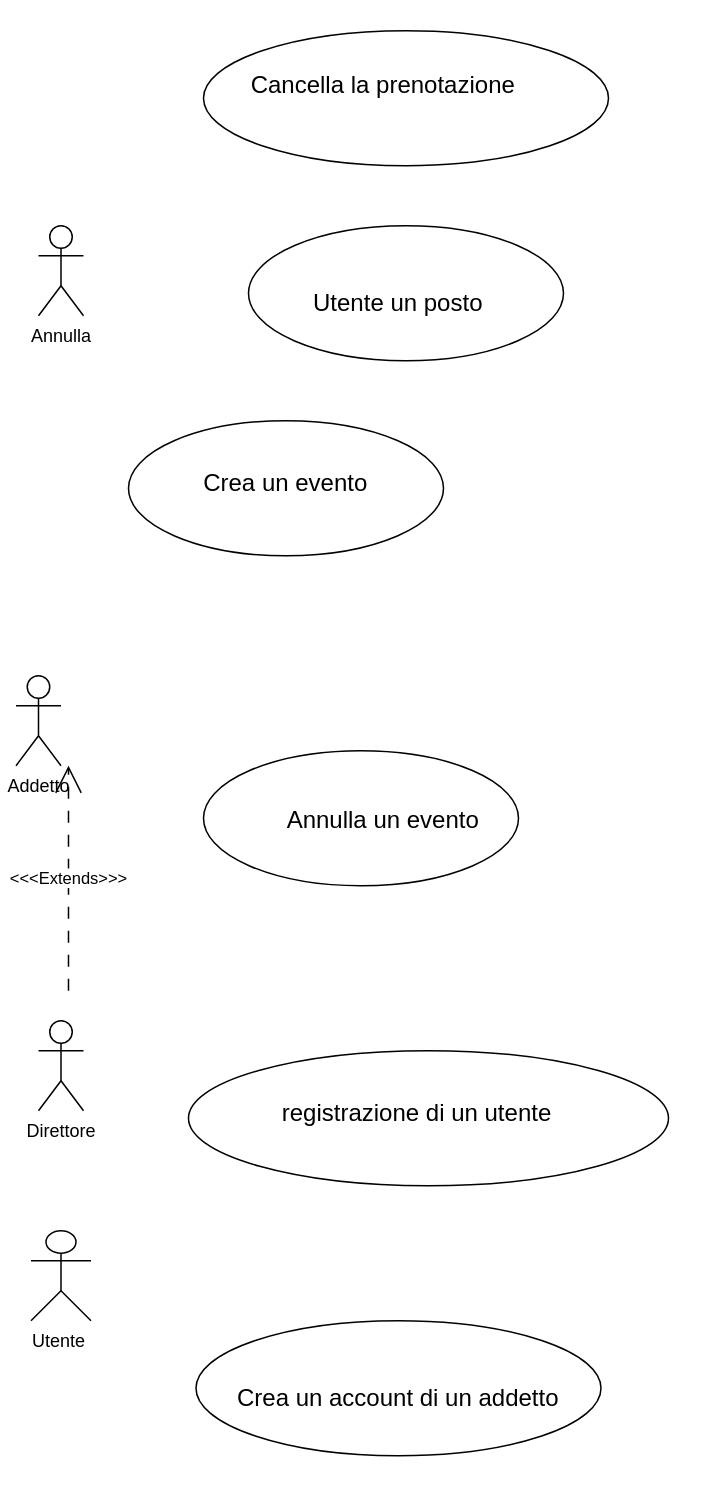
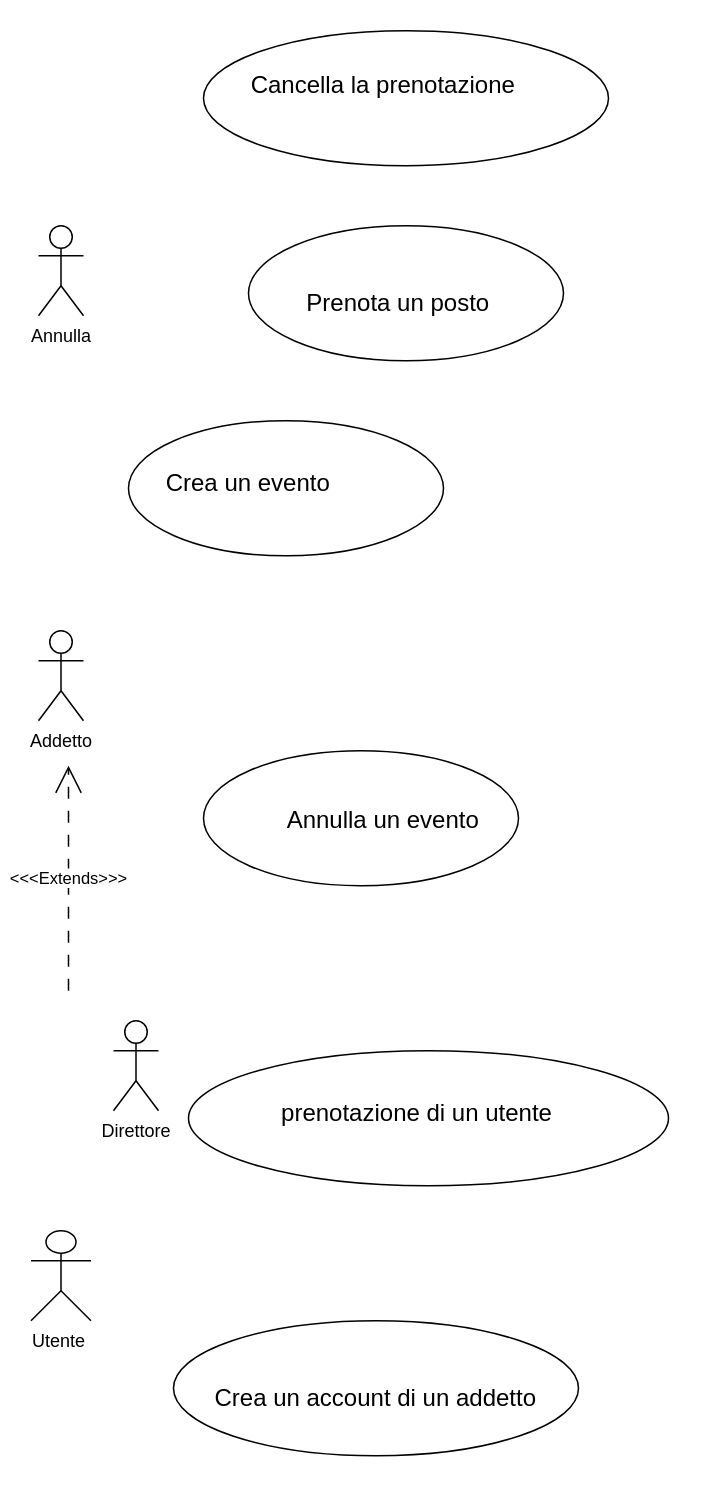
node "Utente un posto": label "Utente un posto" -> "Prenota un posto"
node "Crea un evento": moved (286, 473) -> (248, 473)
node "Addetto": moved (38, 721) -> (61, 676)
node "Direttore": moved (61, 1066) -> (136, 1066)
node "registrazione di un utente": label "registrazione di un utente" -> "prenotazione di un utente"
node "Crea un account di un addetto": moved (398, 1388) -> (376, 1388)
